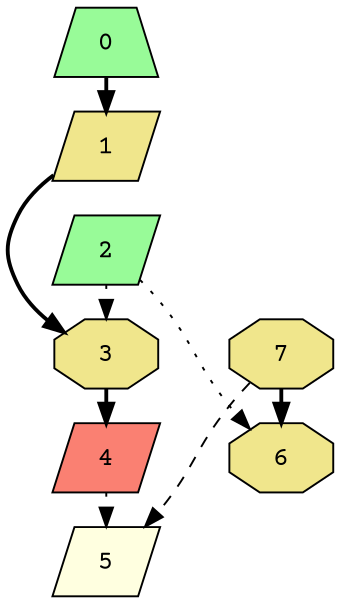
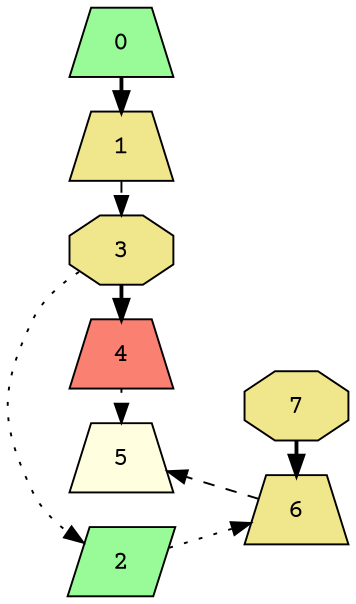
node "1": shape parallelogram -> trapezium
edge "1" -> "3": style bold -> dashed
edge "2" -> "3": reversed
edge "7" -> "5": now "6" -> "5"
node "4": shape parallelogram -> trapezium
node "6": shape octagon -> trapezium
node "5": shape parallelogram -> trapezium
